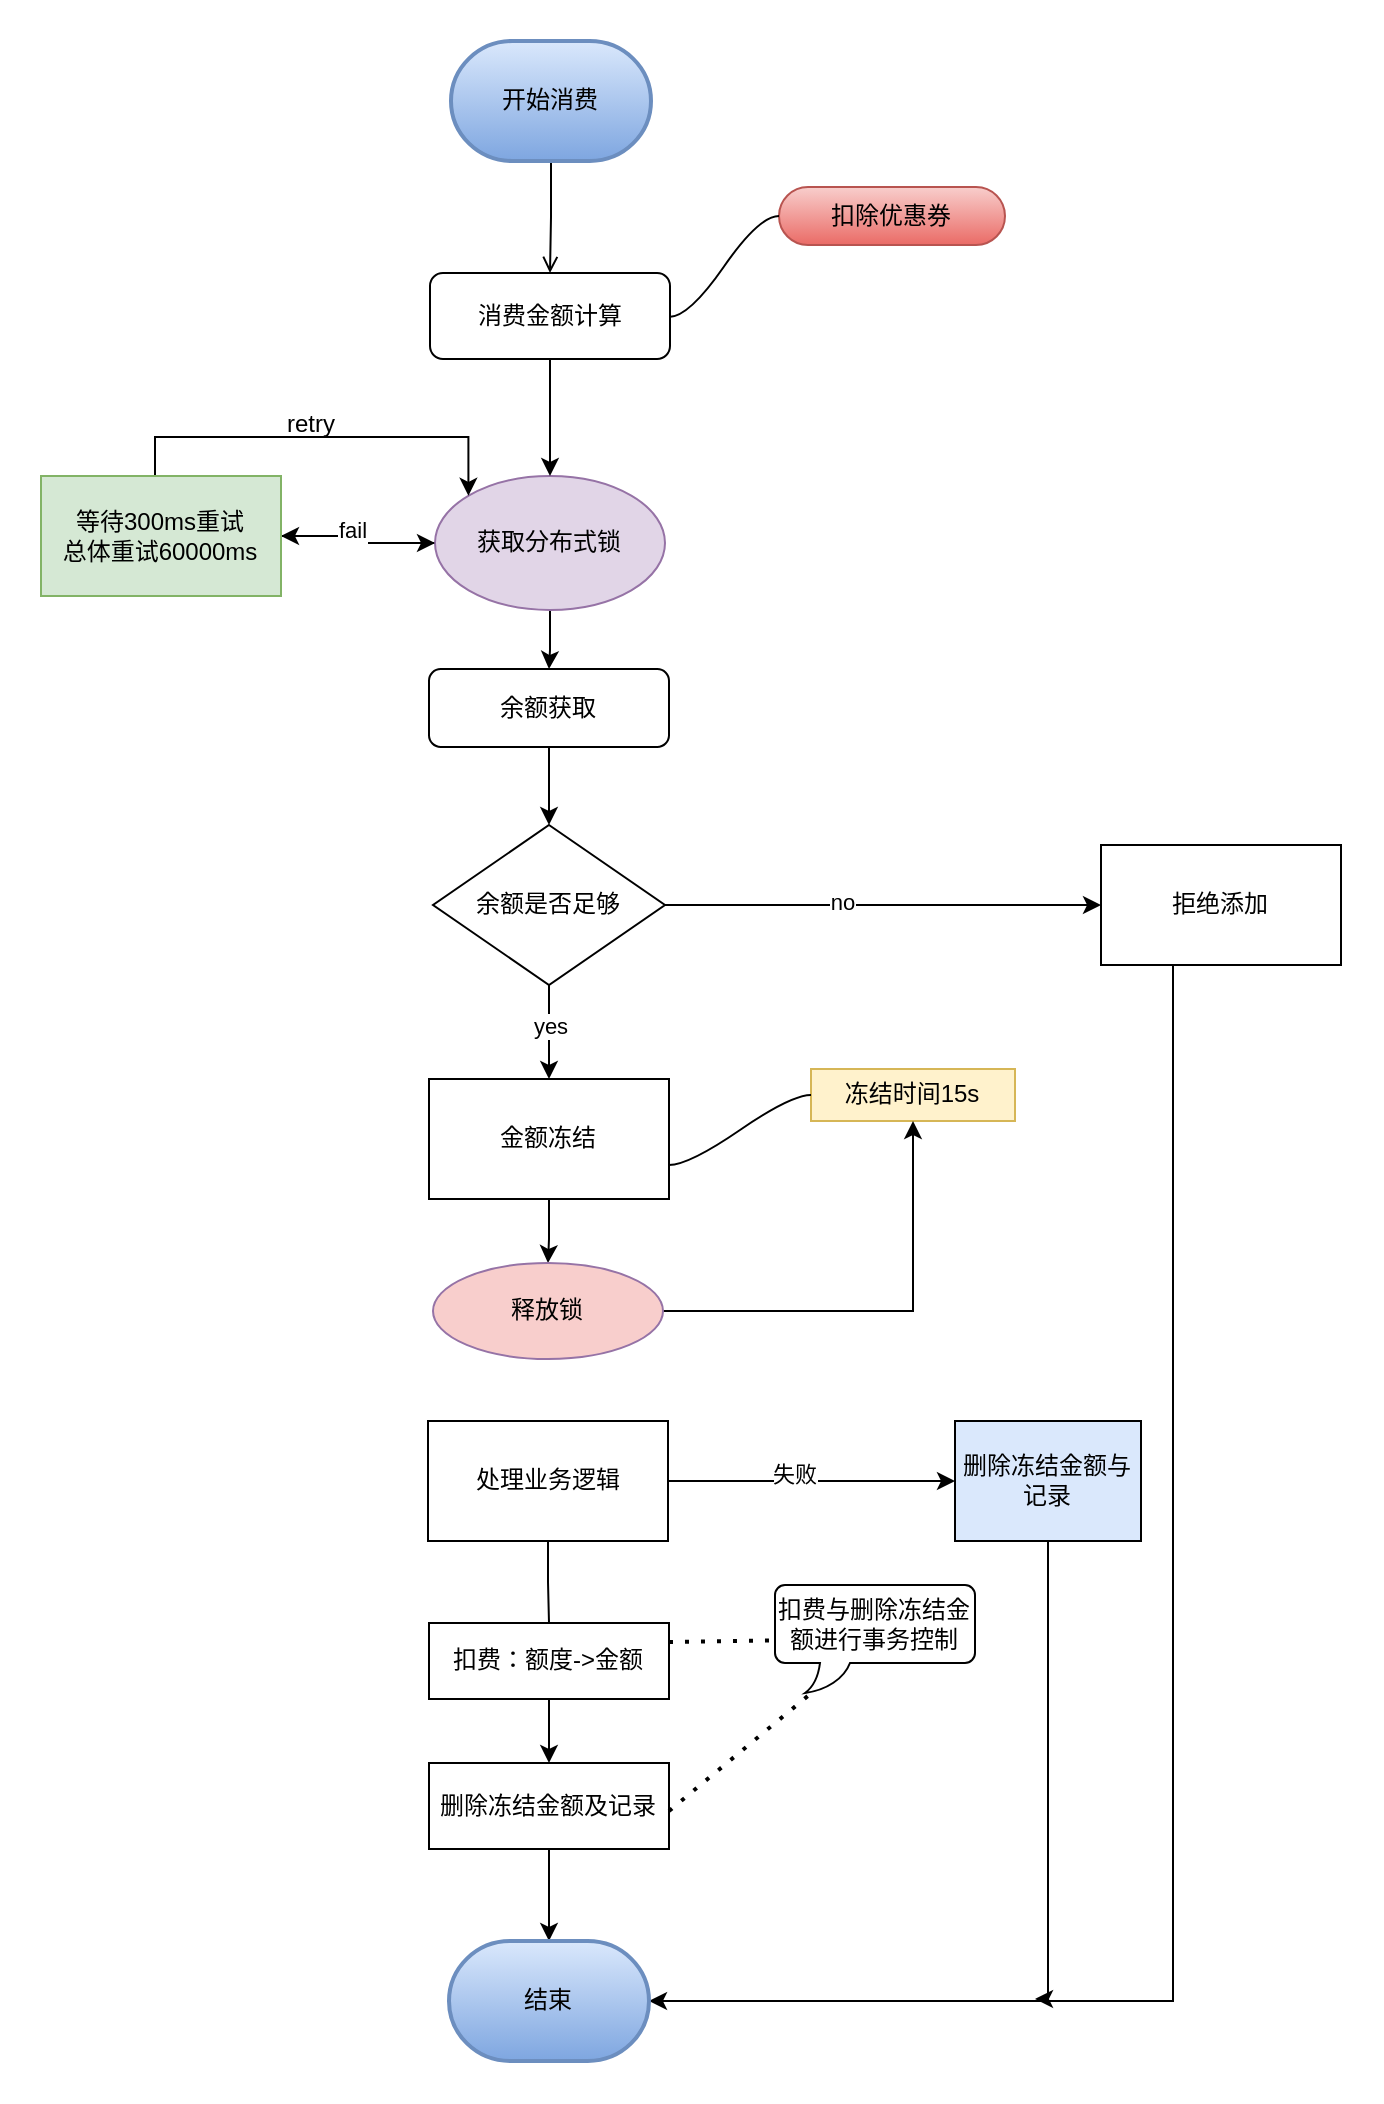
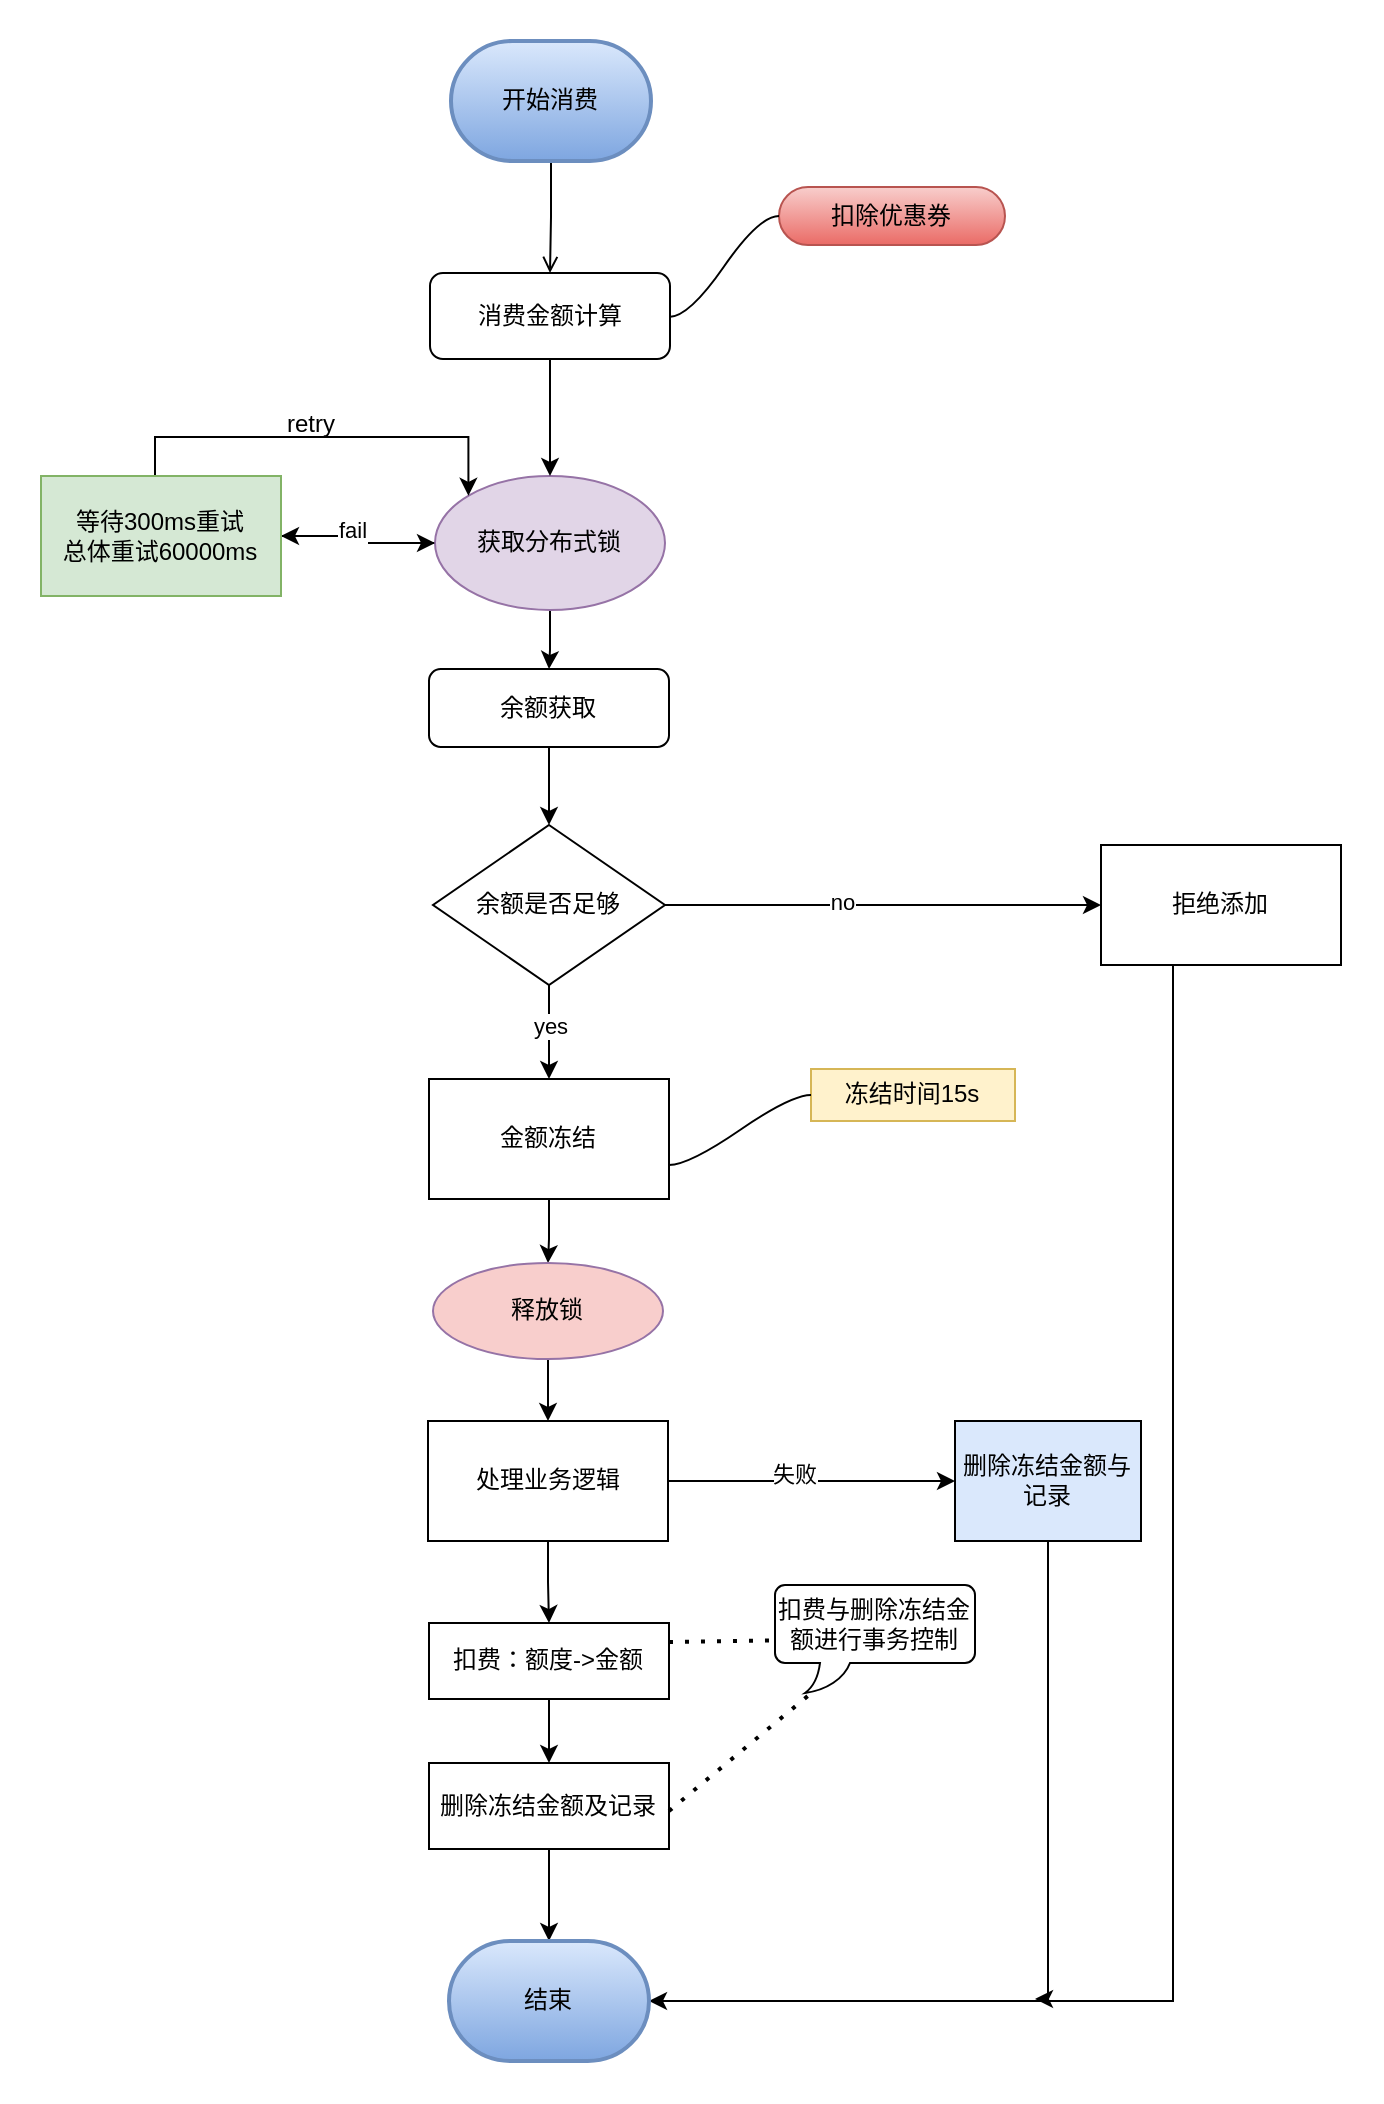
edge "释放锁" -> "冻结时间15s": now "释放锁" -> "处理业务逻辑"
edge "处理业务逻辑" -- "扣费：额度->金额": arrowhead none -> classic
